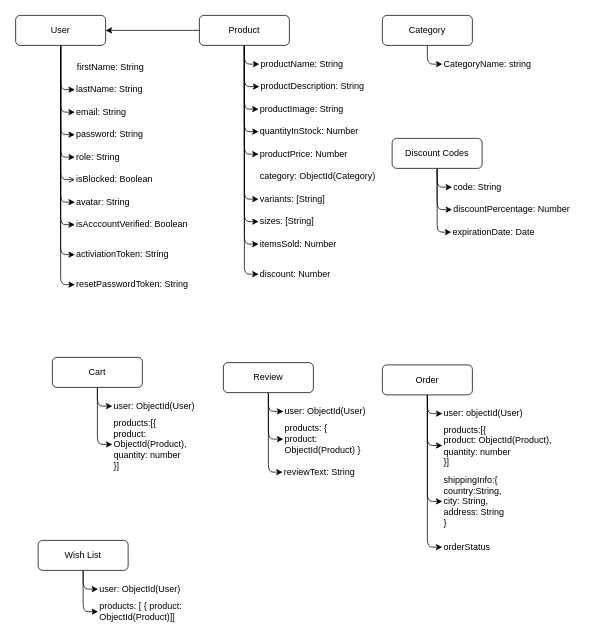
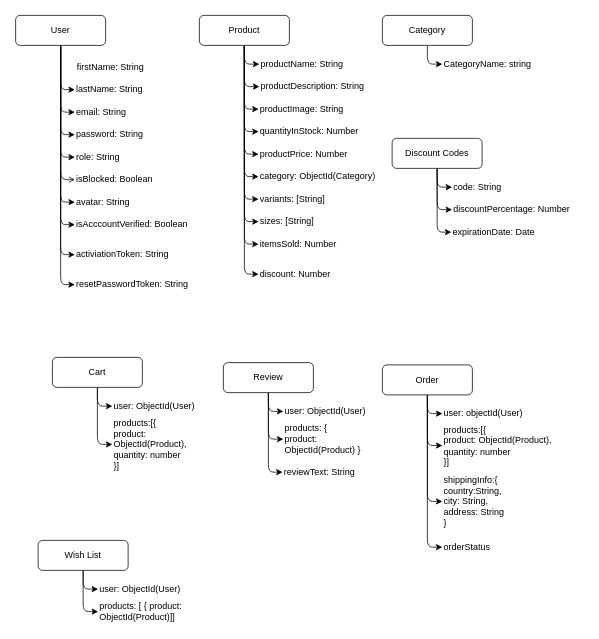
edge "Product" -> "User": now "Product" -> "category: ObjectId(Category)"
